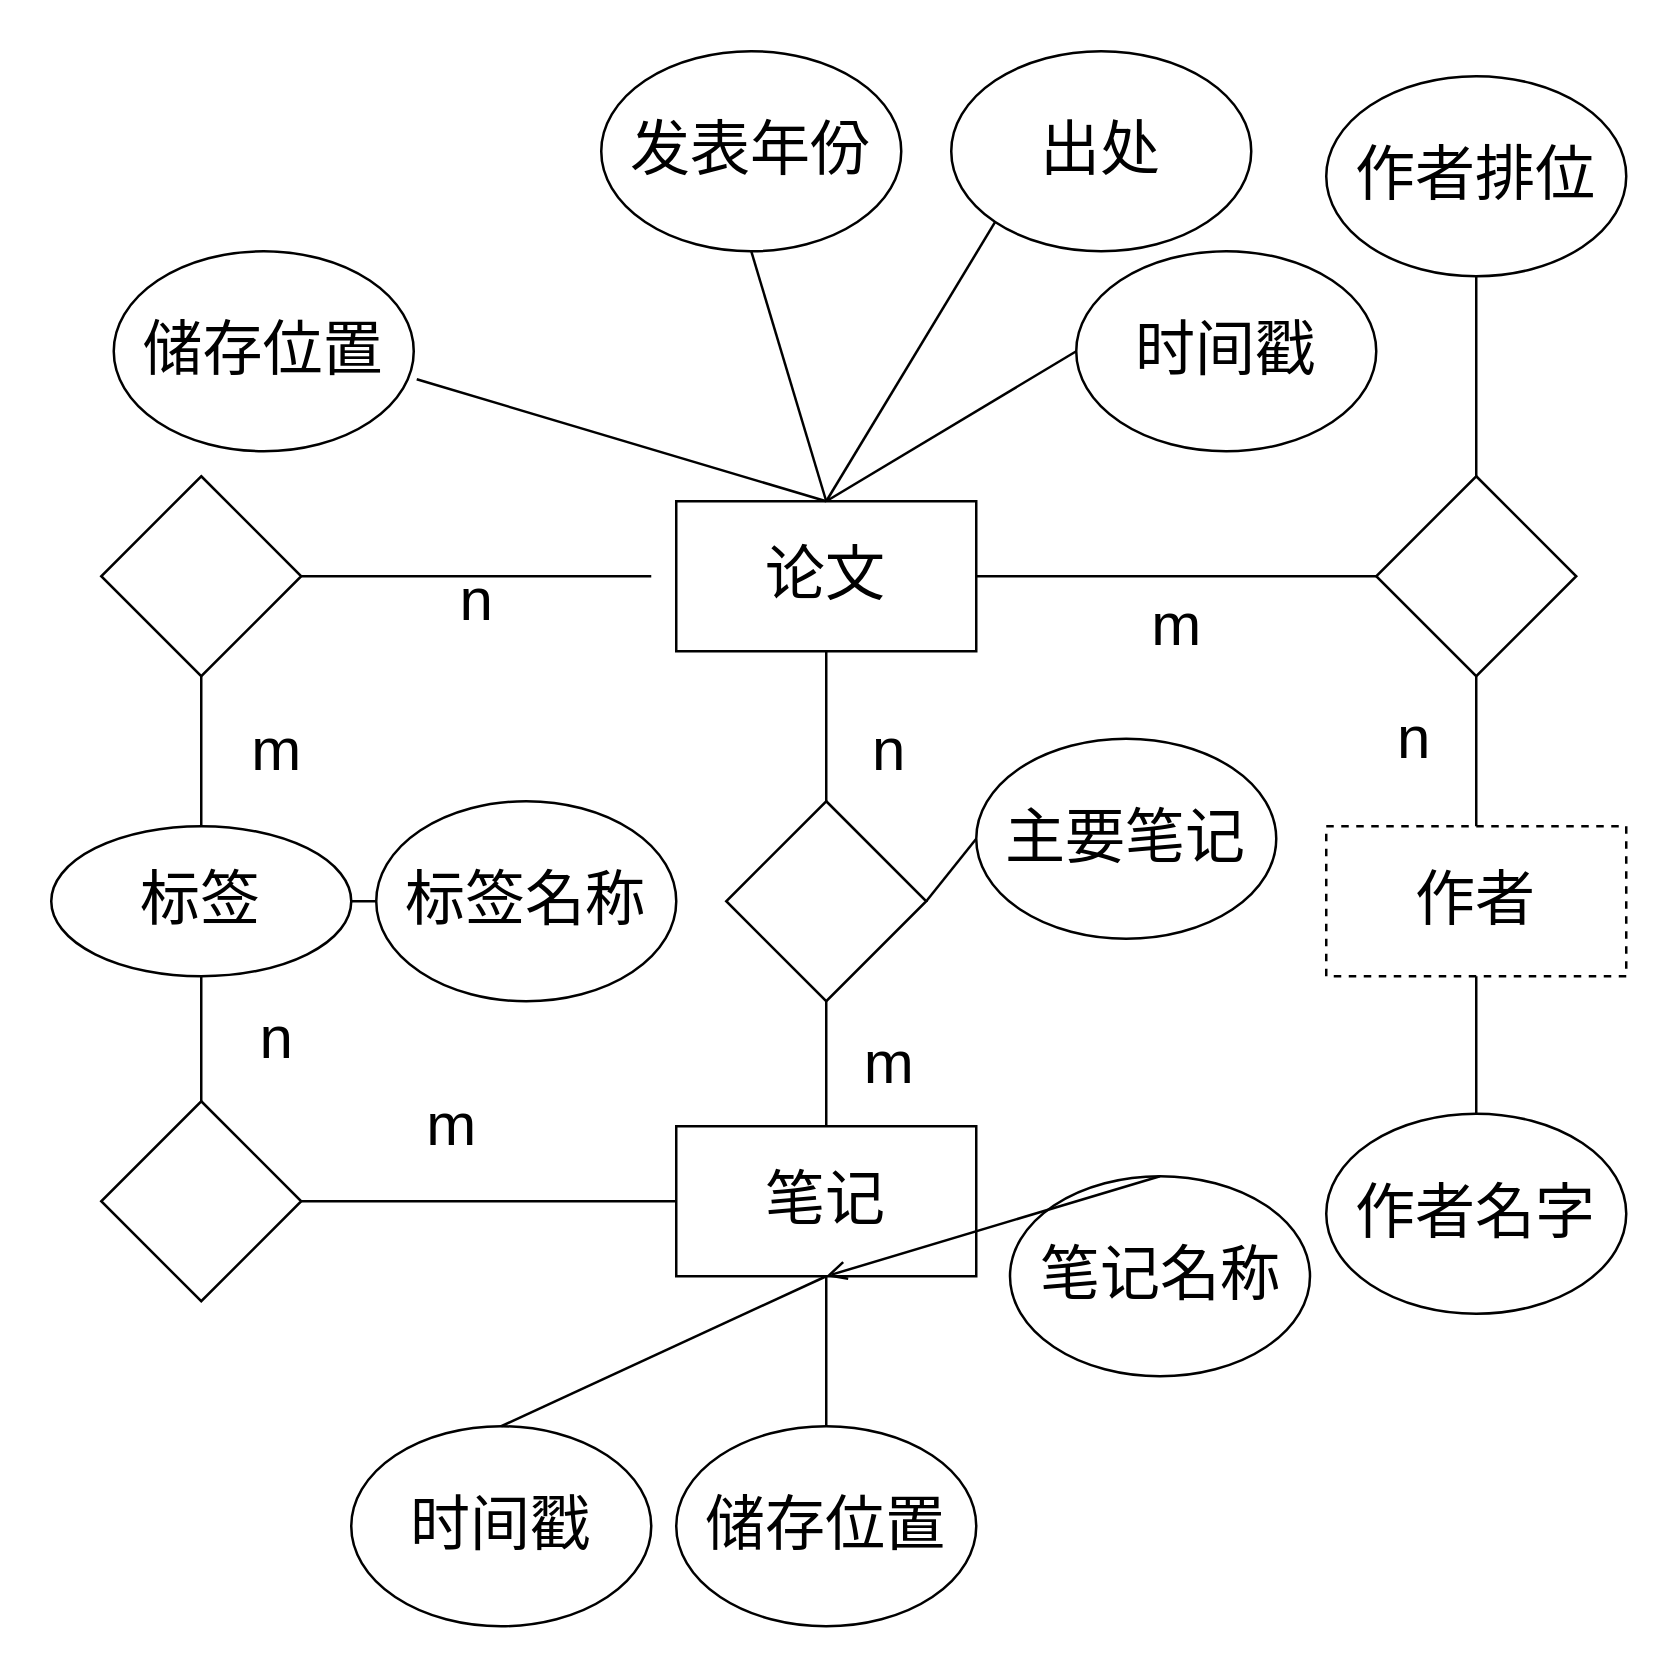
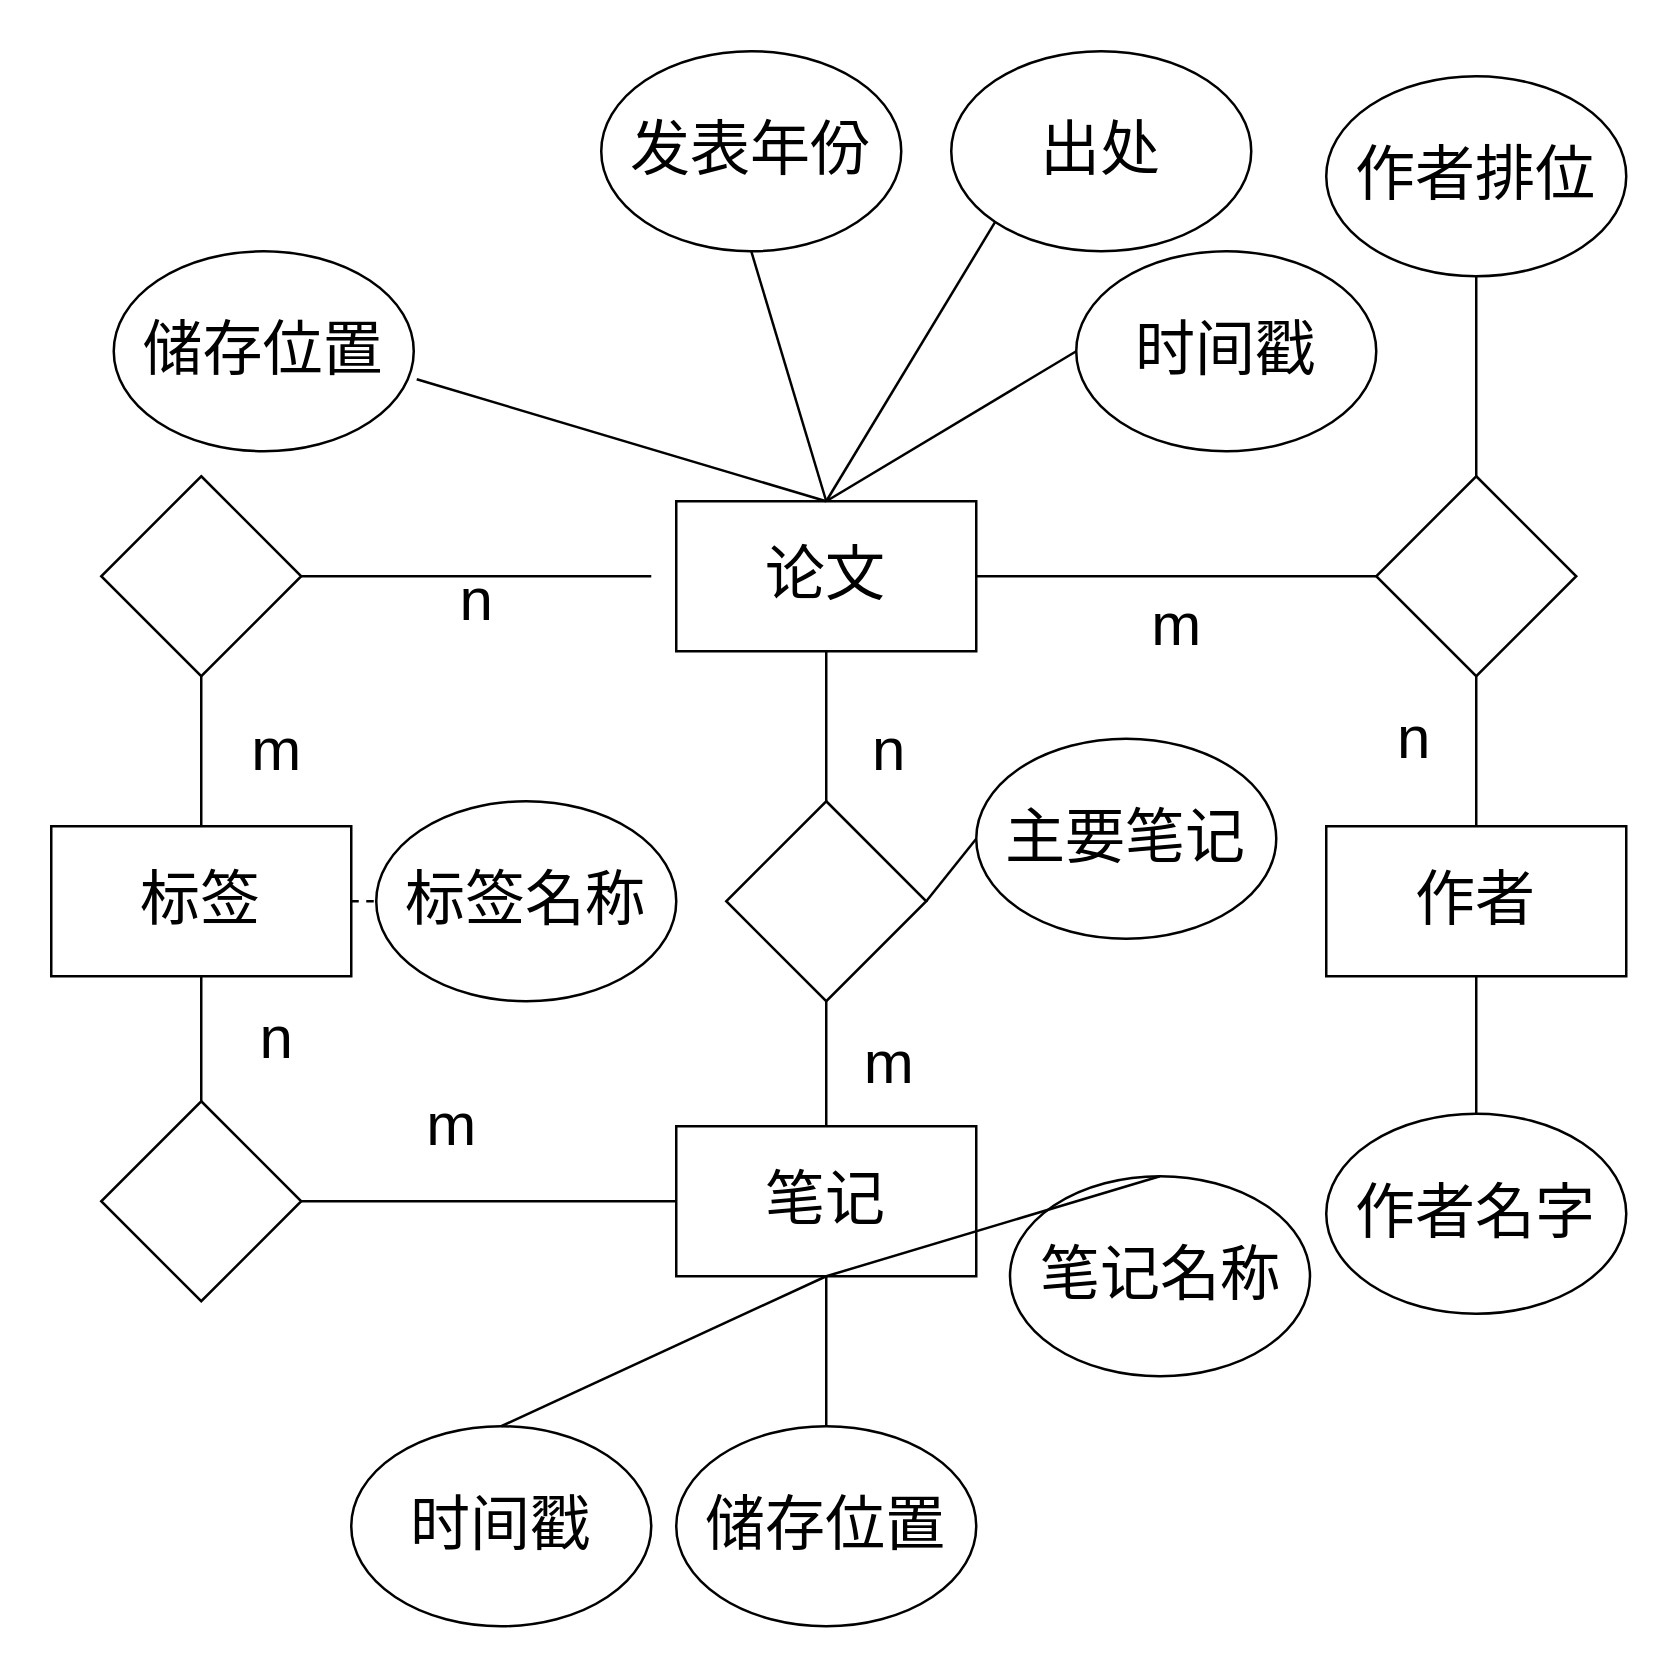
node "标签": shape ellipse -> rectangle
edge "标签" -- "标签名称": style solid -> dashed
node "作者": style dashed -> solid
edge "笔记名称" -> "笔记": arrowhead open -> none
